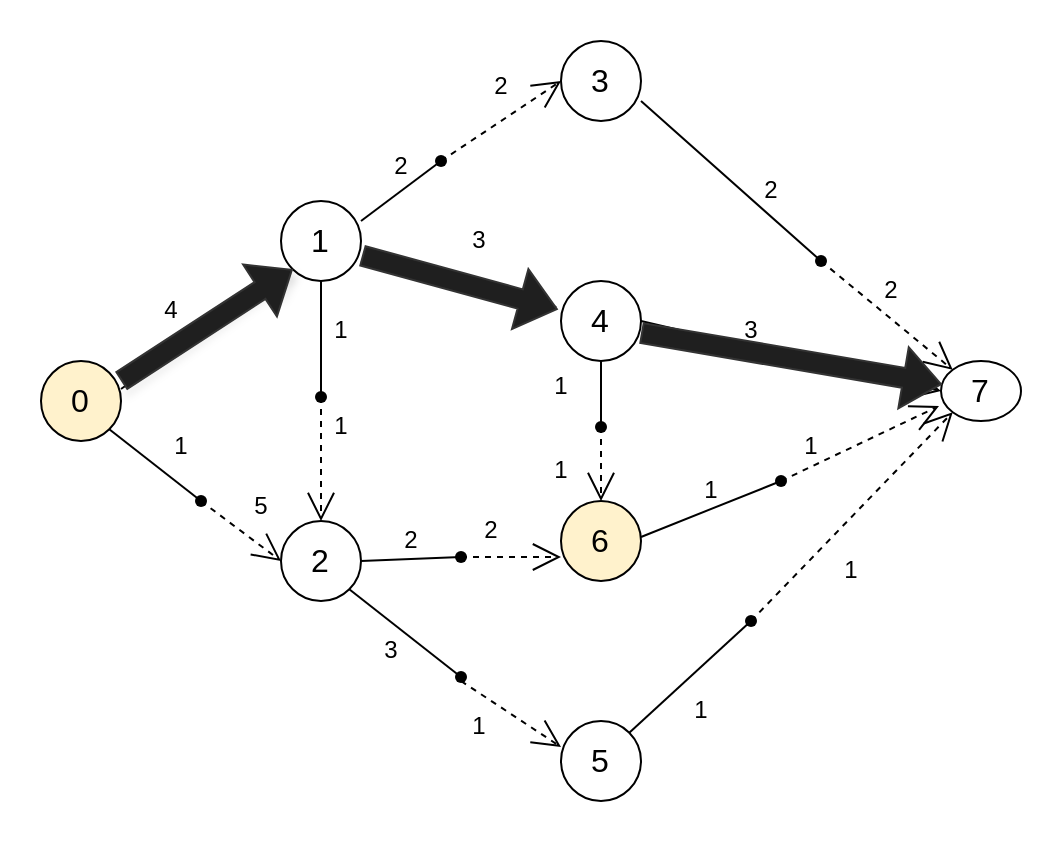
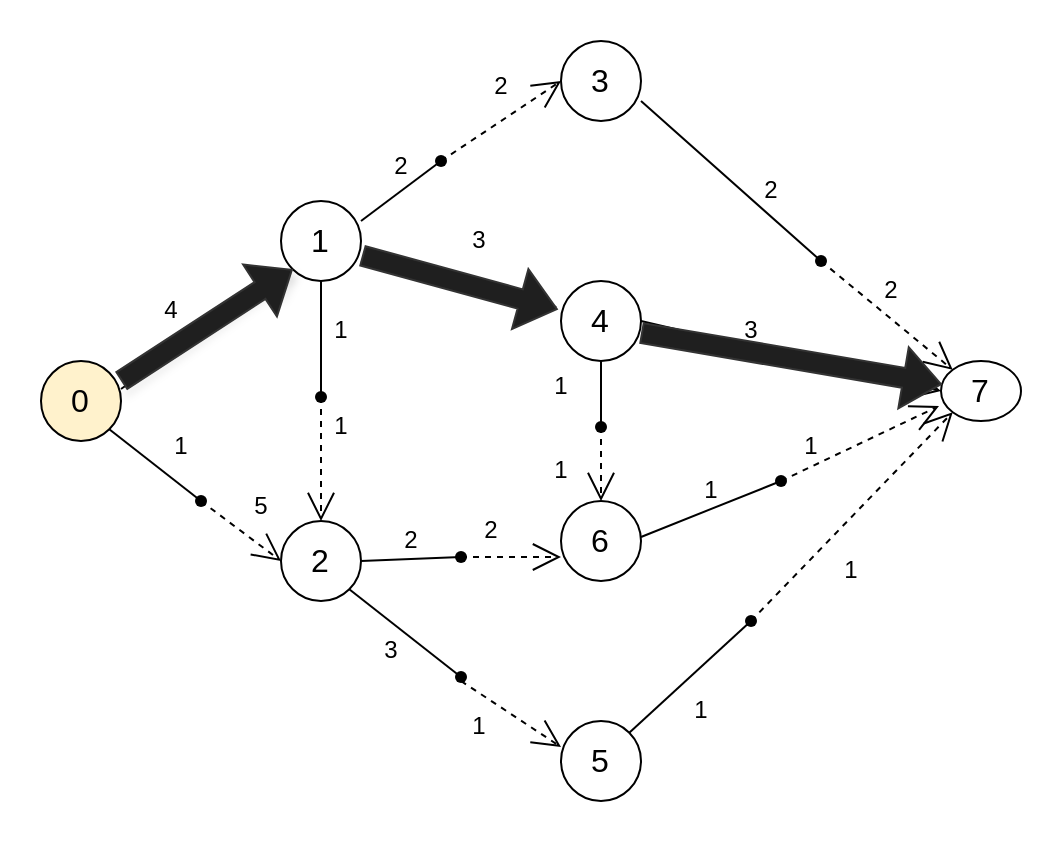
node "6": fillcolor #fff2cc -> #ffffff
